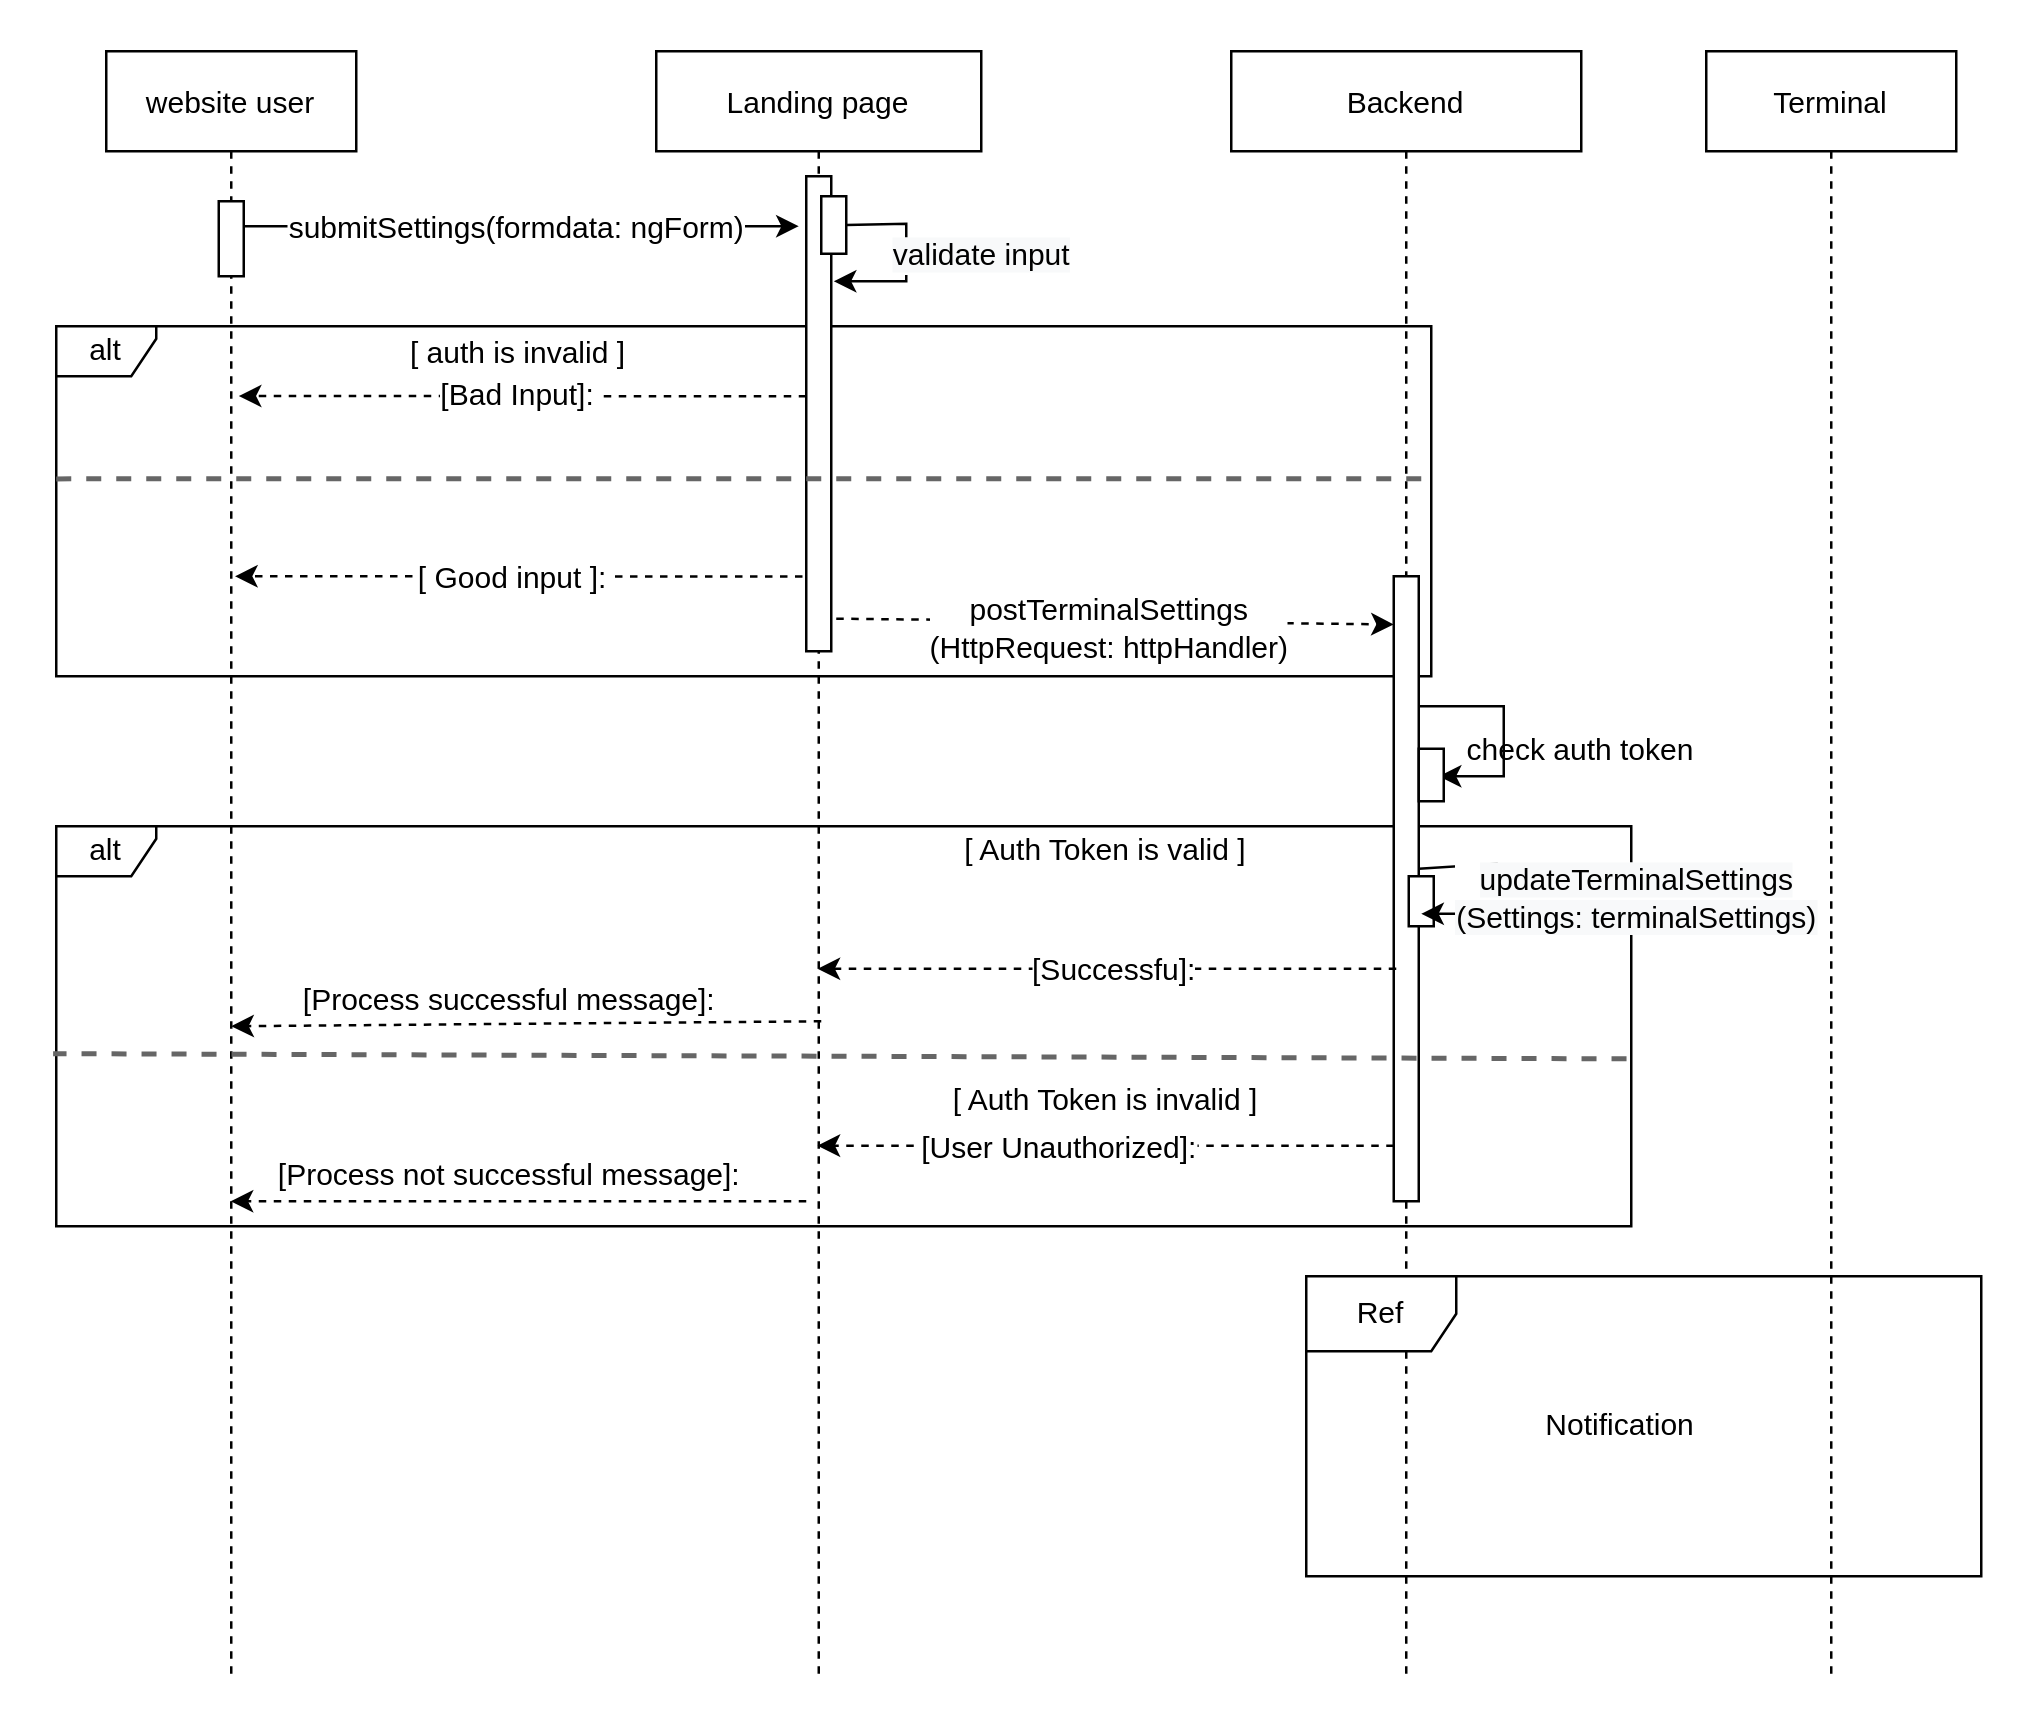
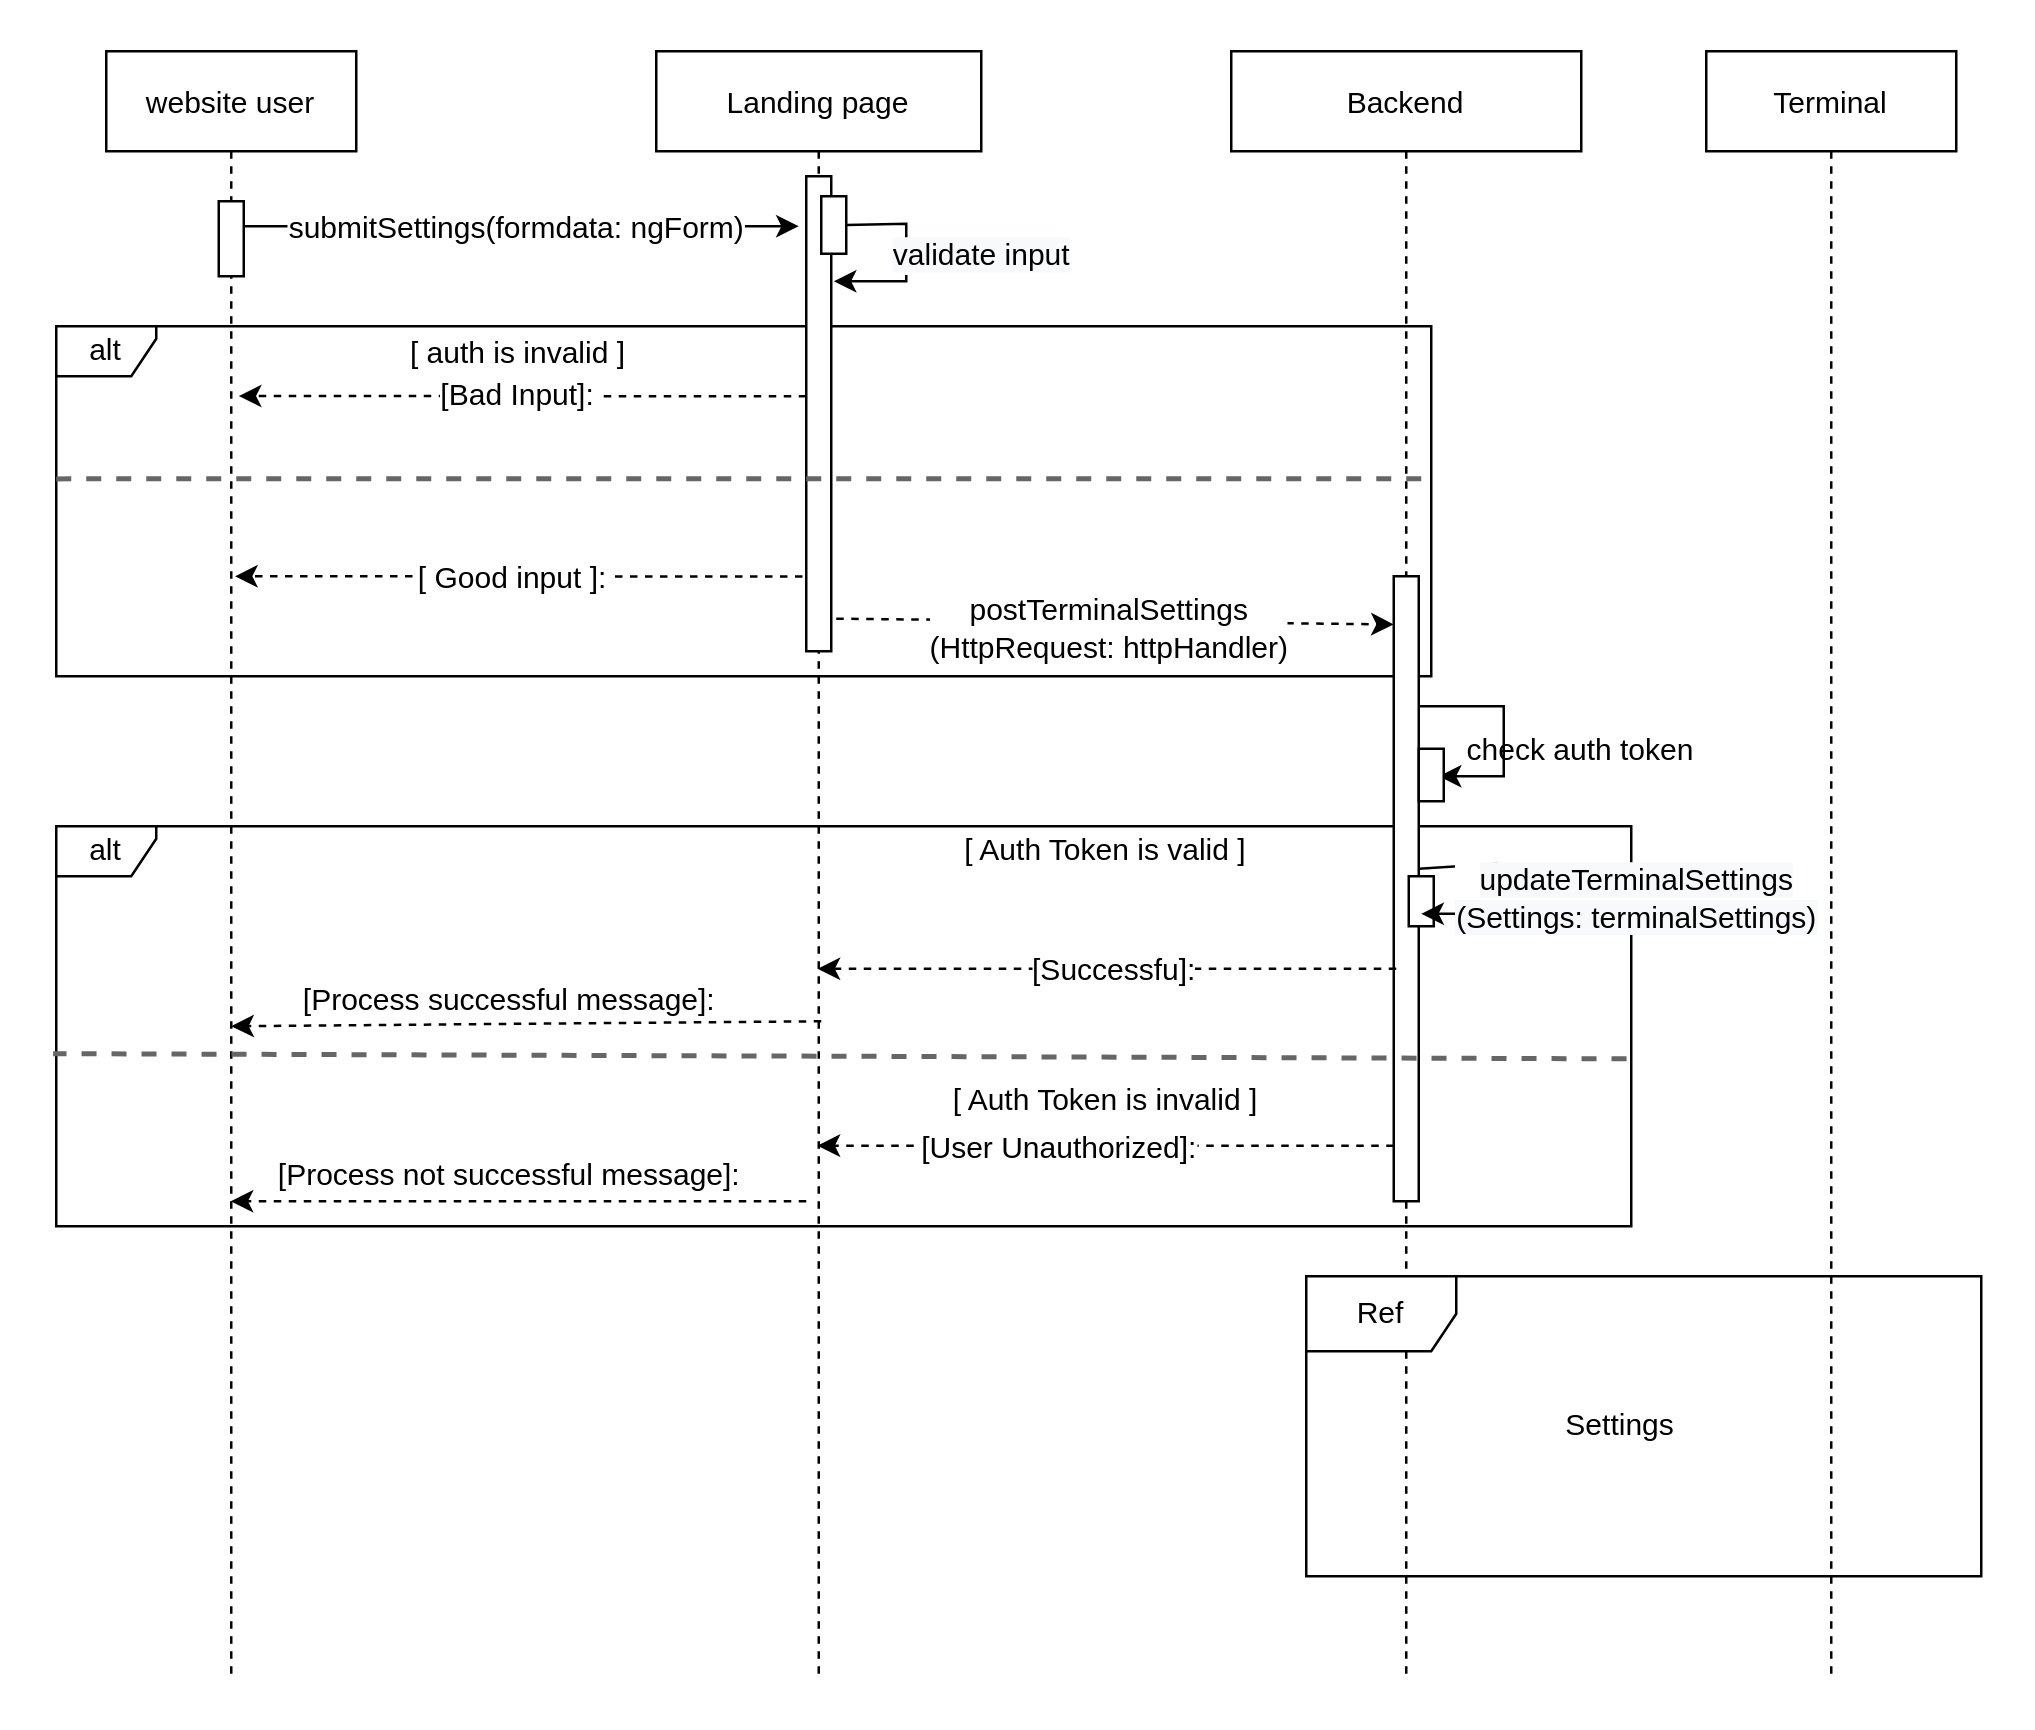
node "Notification": label "Notification" -> "Settings"
